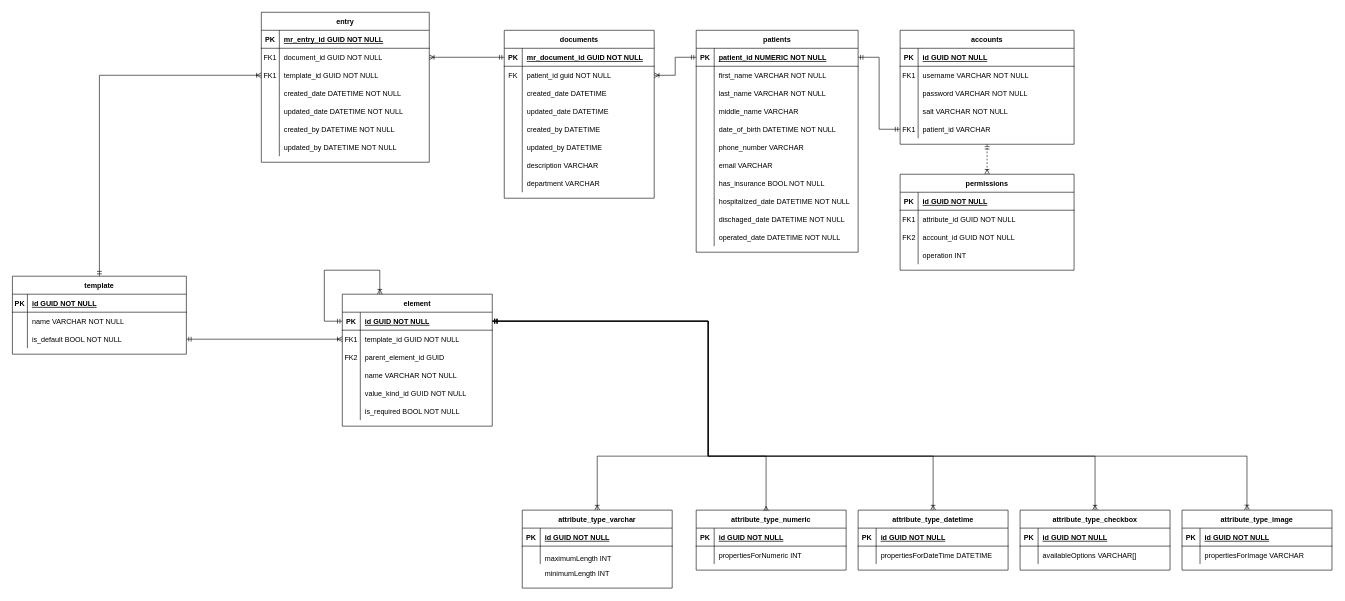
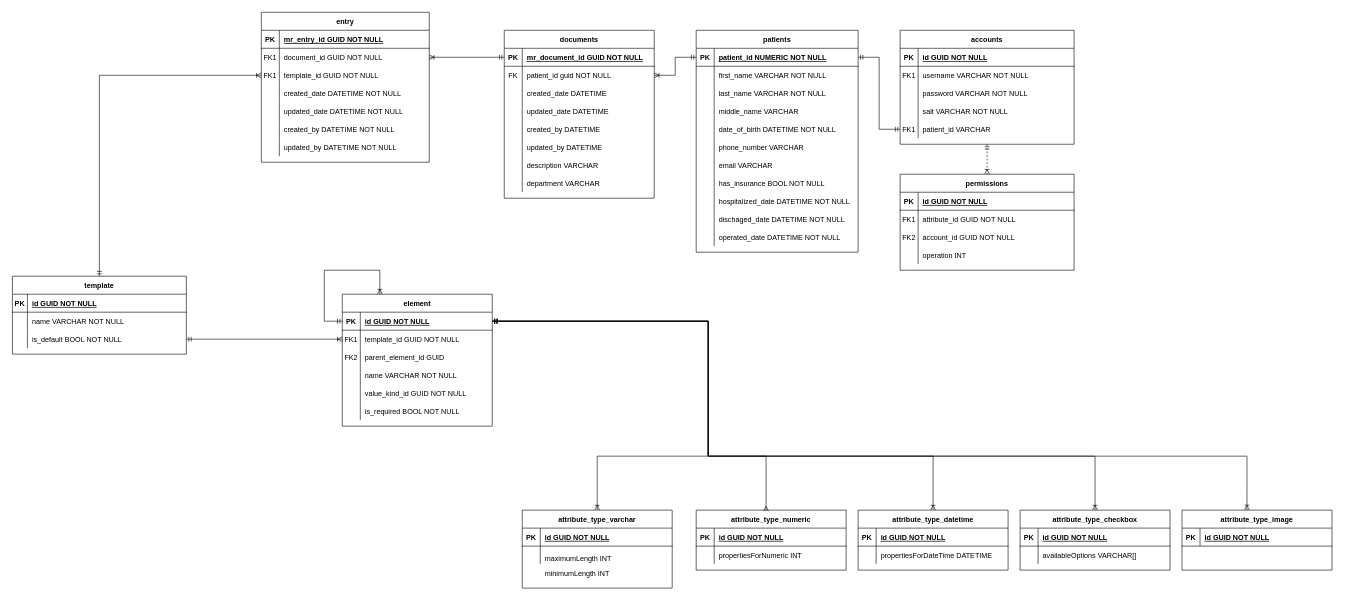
node "propertiesForImage VARCHAR": removed
